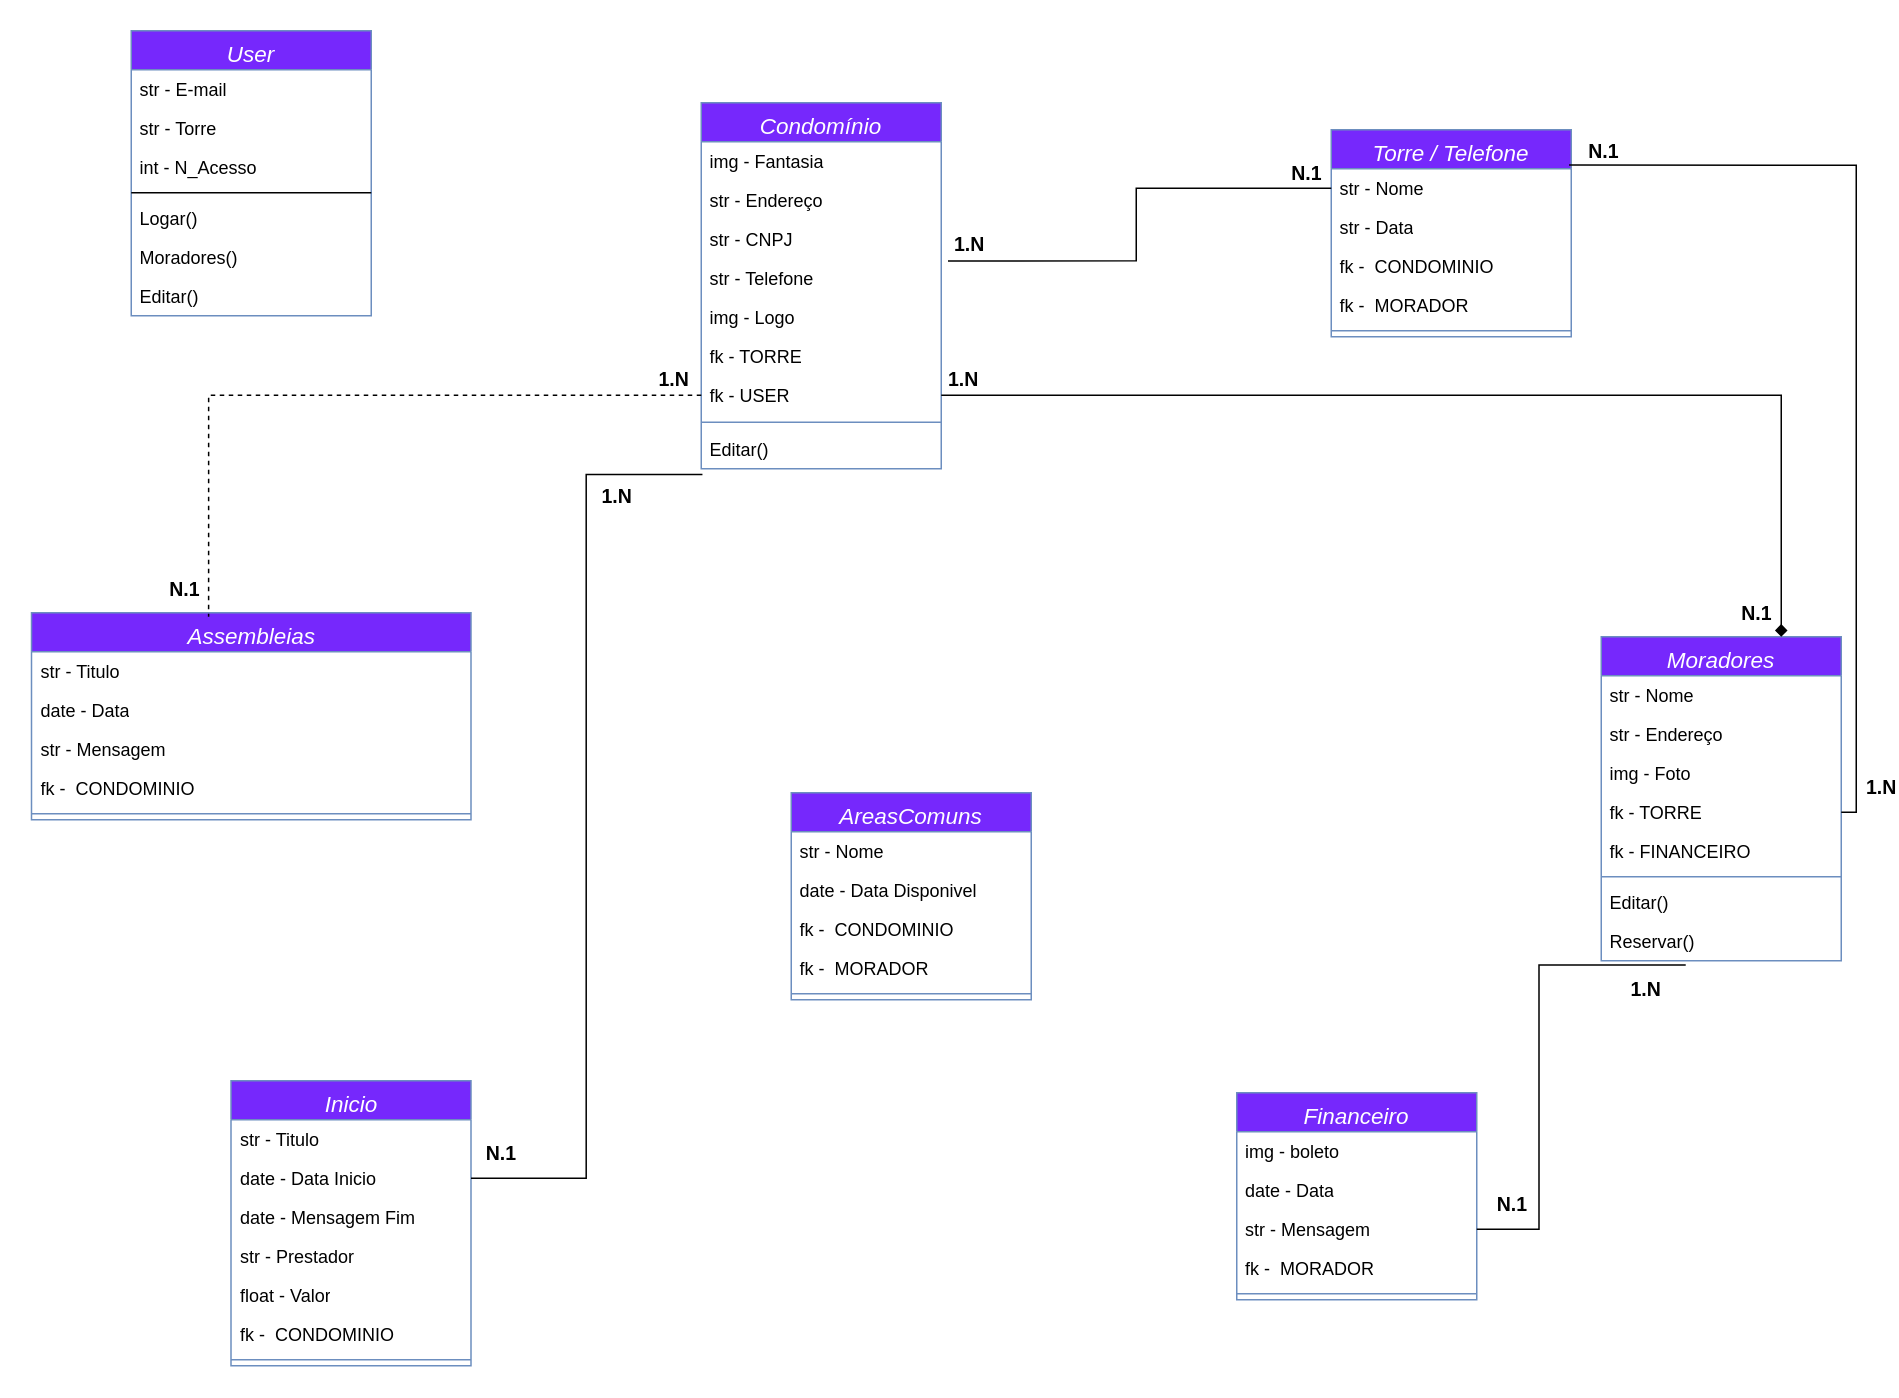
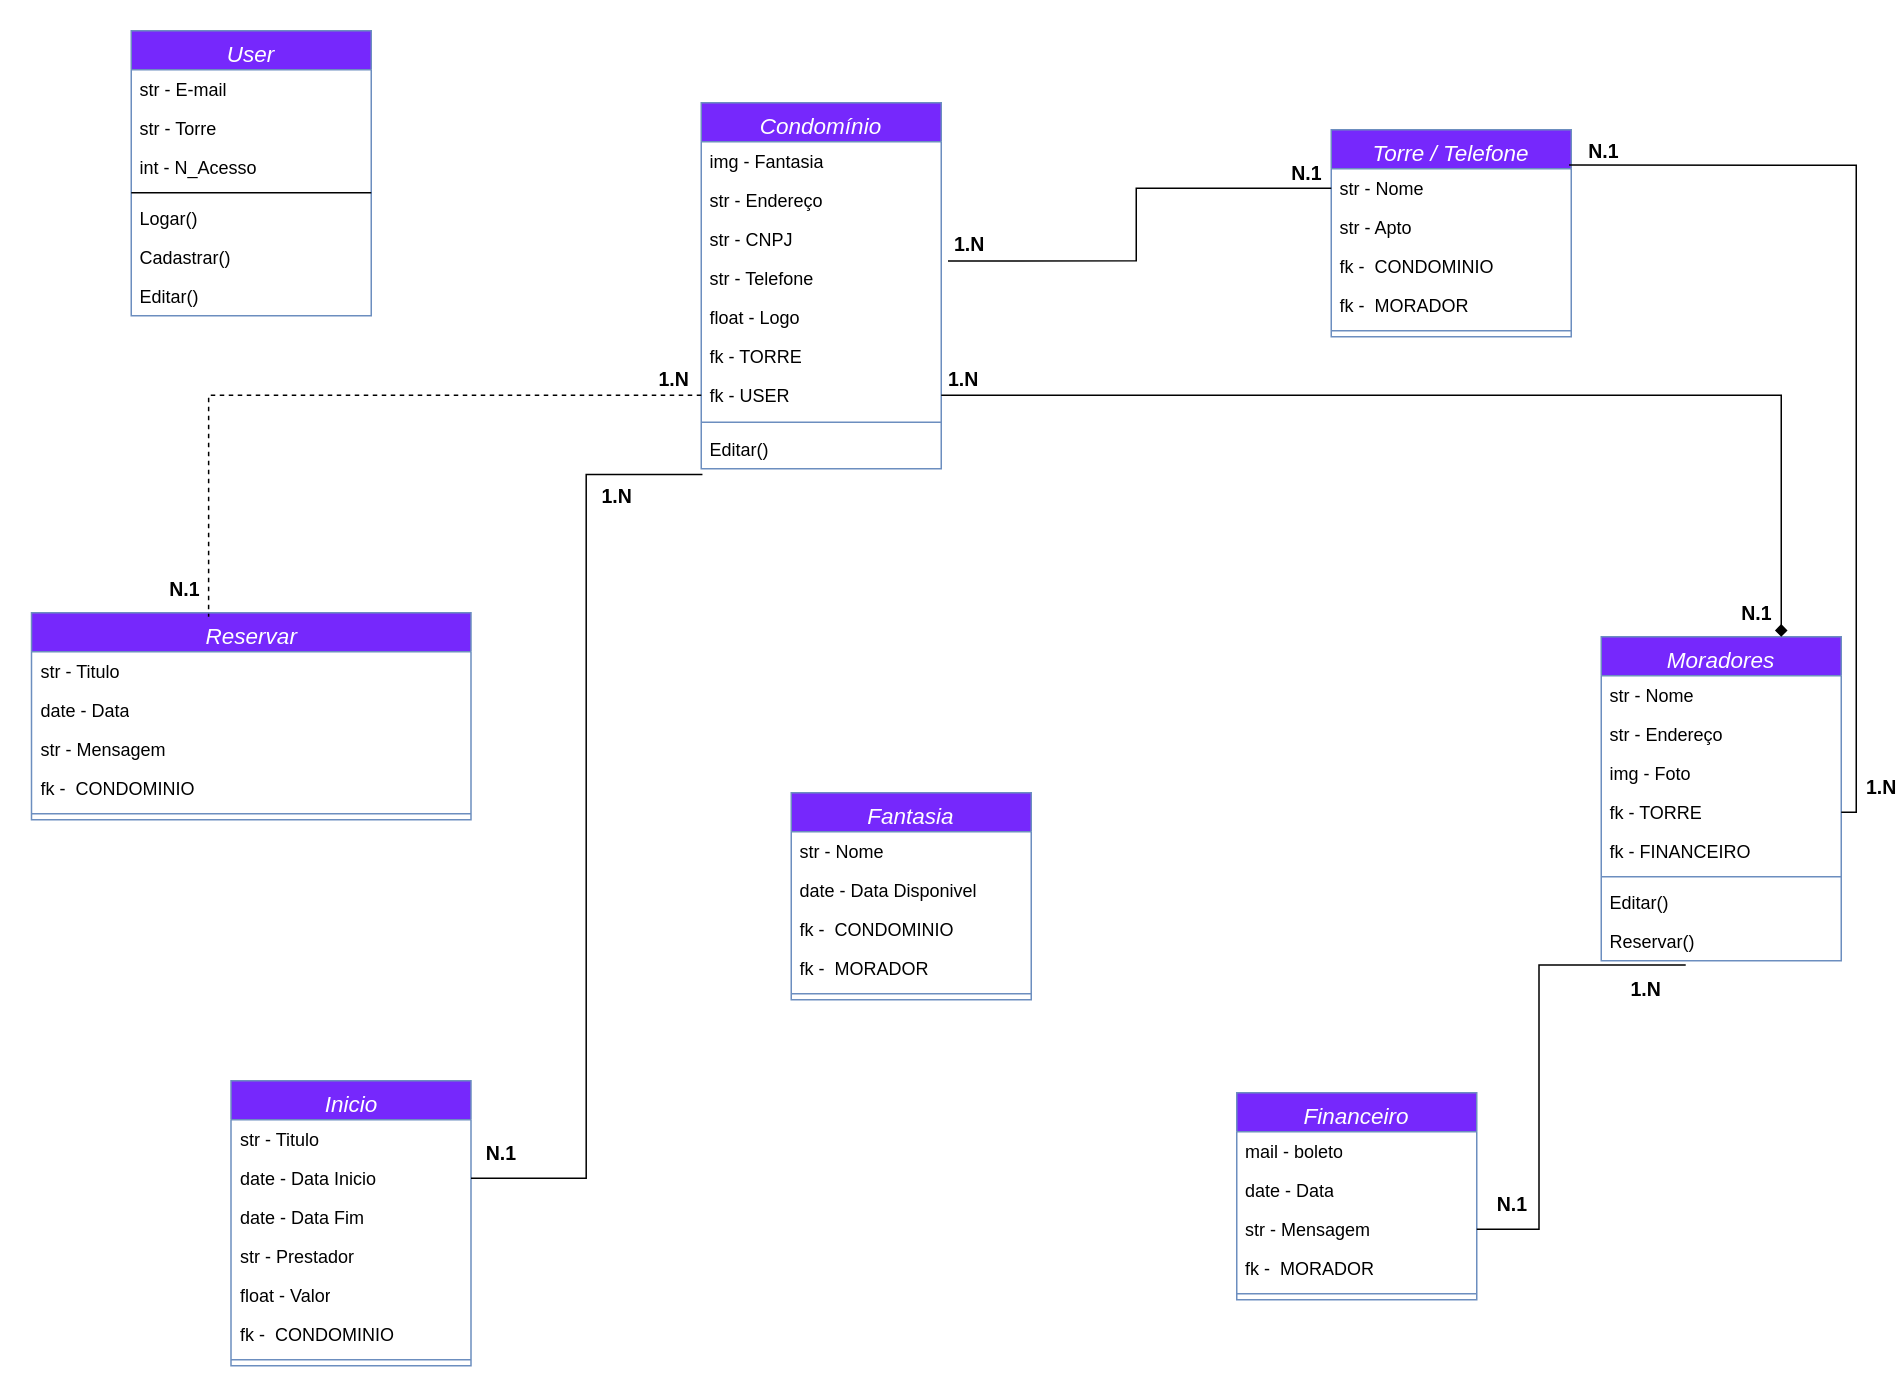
node "str - Data": label "str - Data" -> "str - Apto"
node "Moradores()": label "Moradores()" -> "Cadastrar()"
node "img - Logo": label "img - Logo" -> "float - Logo"
node "Assembleias": label "Assembleias" -> "Reservar"
node "AreasComuns": label "AreasComuns" -> "Fantasia"
node "img - boleto": label "img - boleto" -> "mail - boleto"
node "date - Mensagem Fim": label "date - Mensagem Fim" -> "date - Data Fim"
